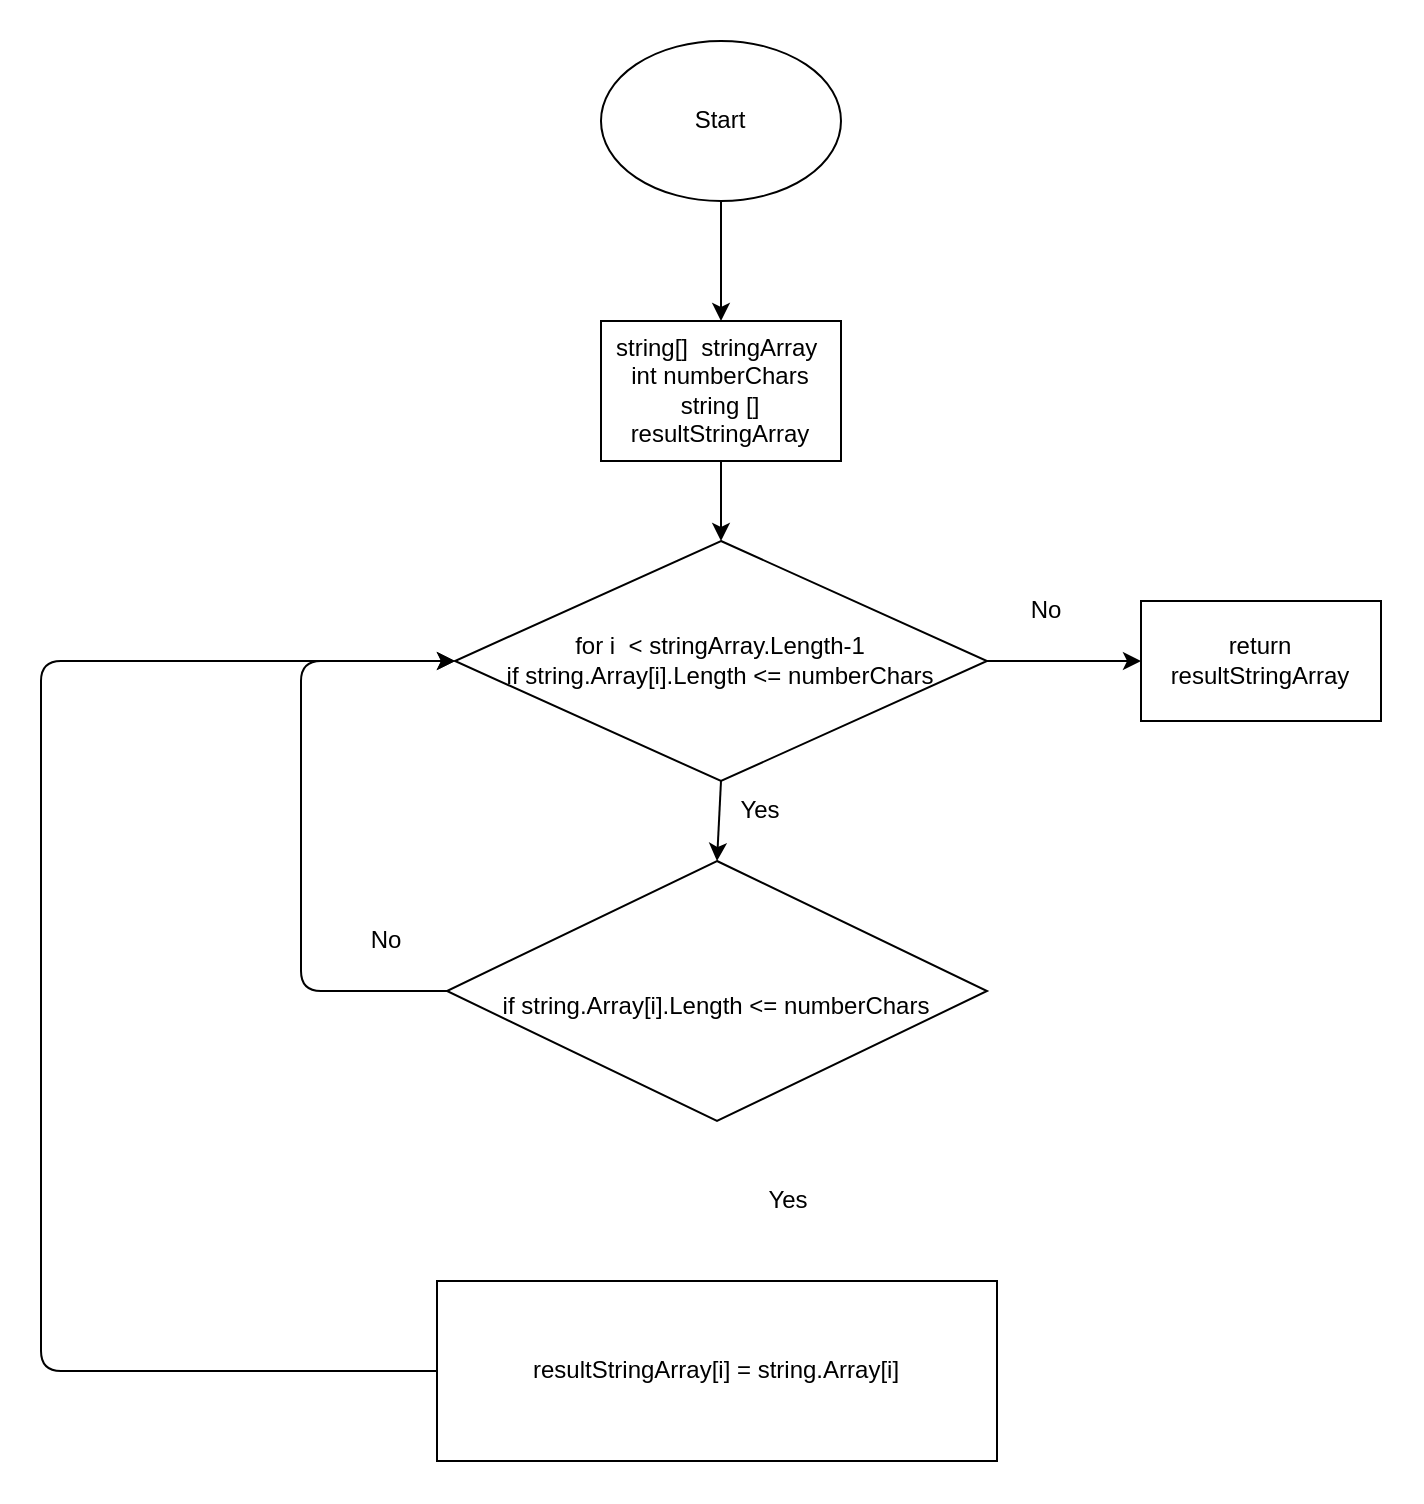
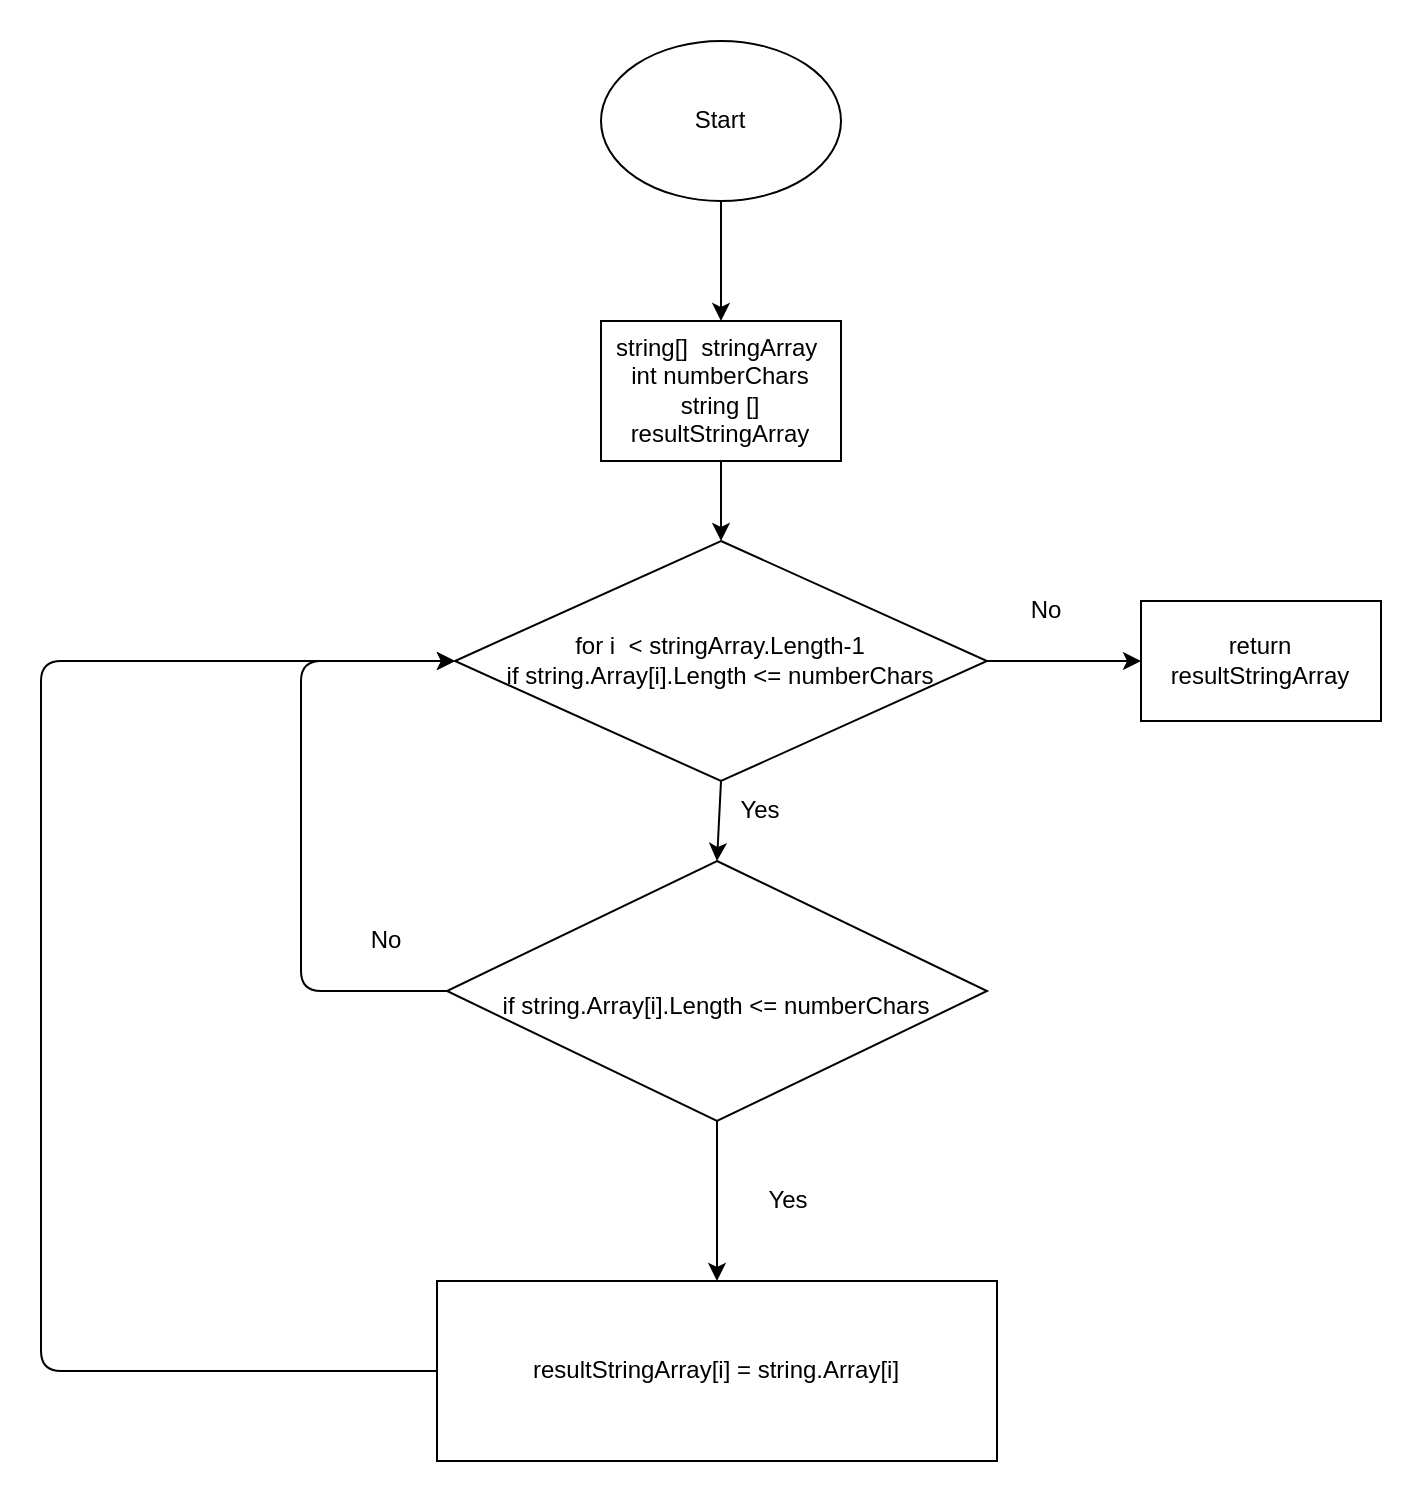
edge "if string.Array[i].Length <= numberChars" -> "resultStringArray[i] = string.Array[i]": added
